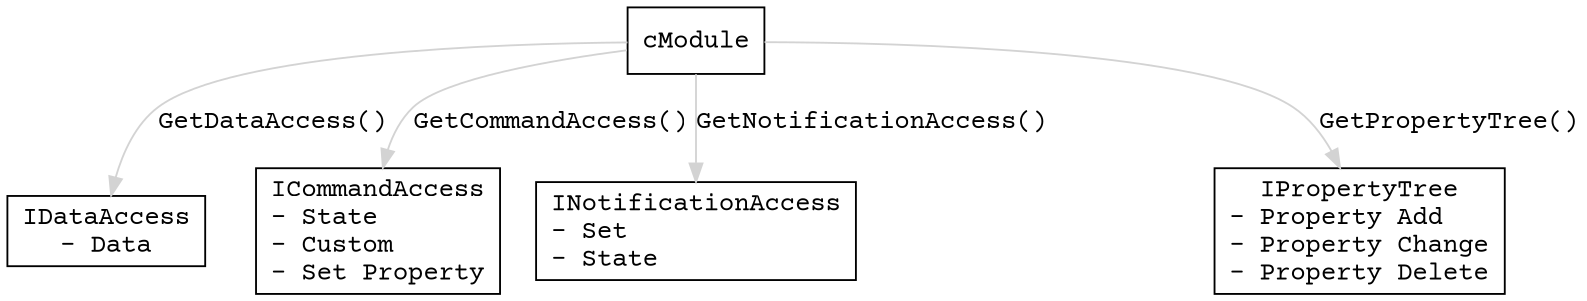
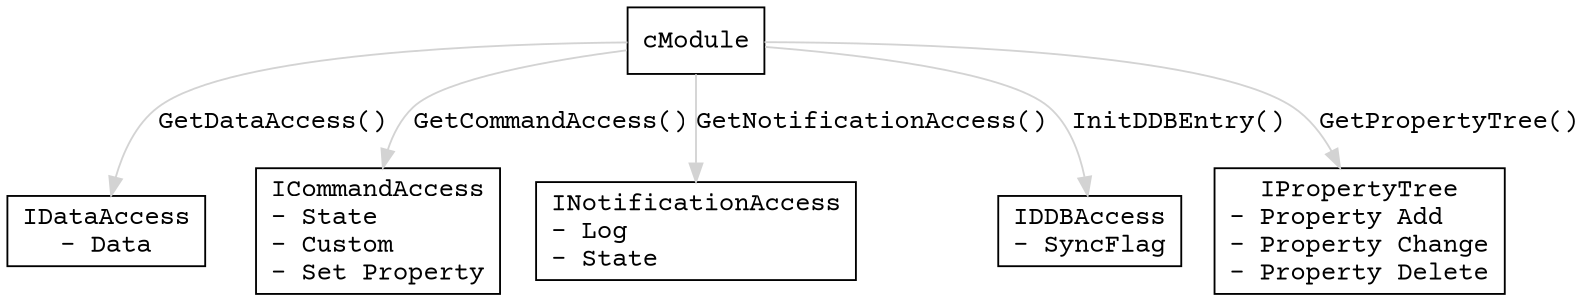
node "INotificationAccess - Set - State": label "INotificationAccess - Set - State" -> "INotificationAccess - Log - State"
node "IDDBAccess - SyncFlag": added
